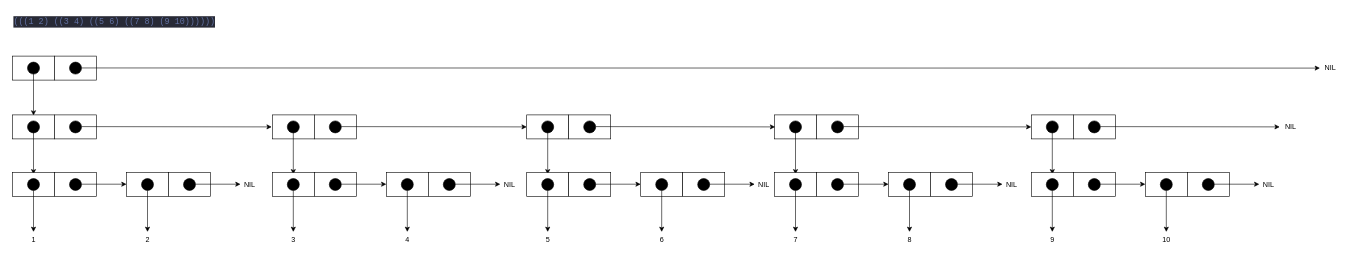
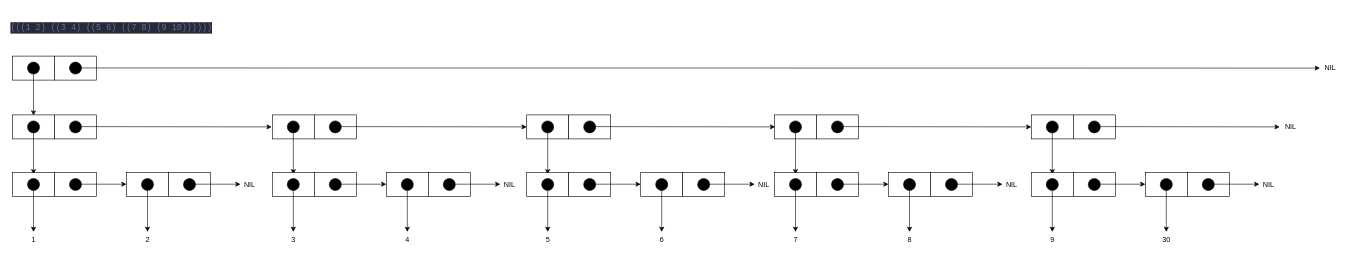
node "(((1 2) ((3 4) ((5 6) ((7 8) (9 10))))))": moved (114, 24) -> (111, 30)
node "10": label "10" -> "30"
